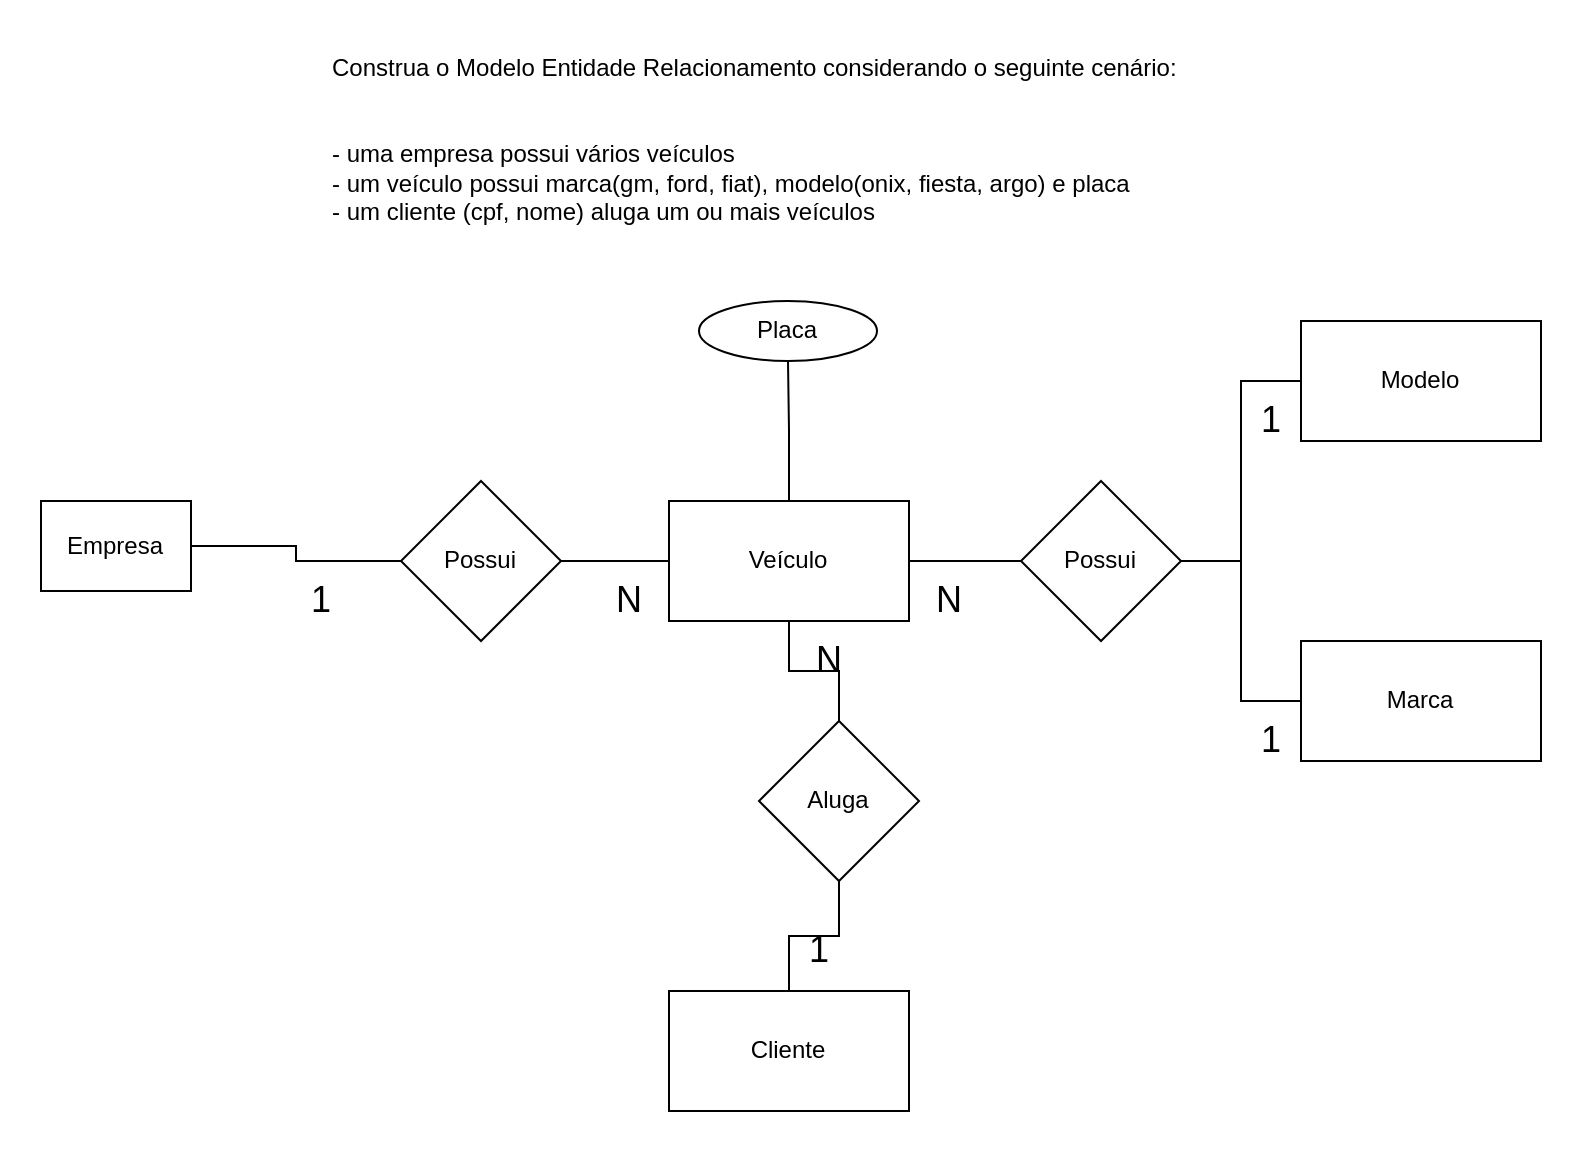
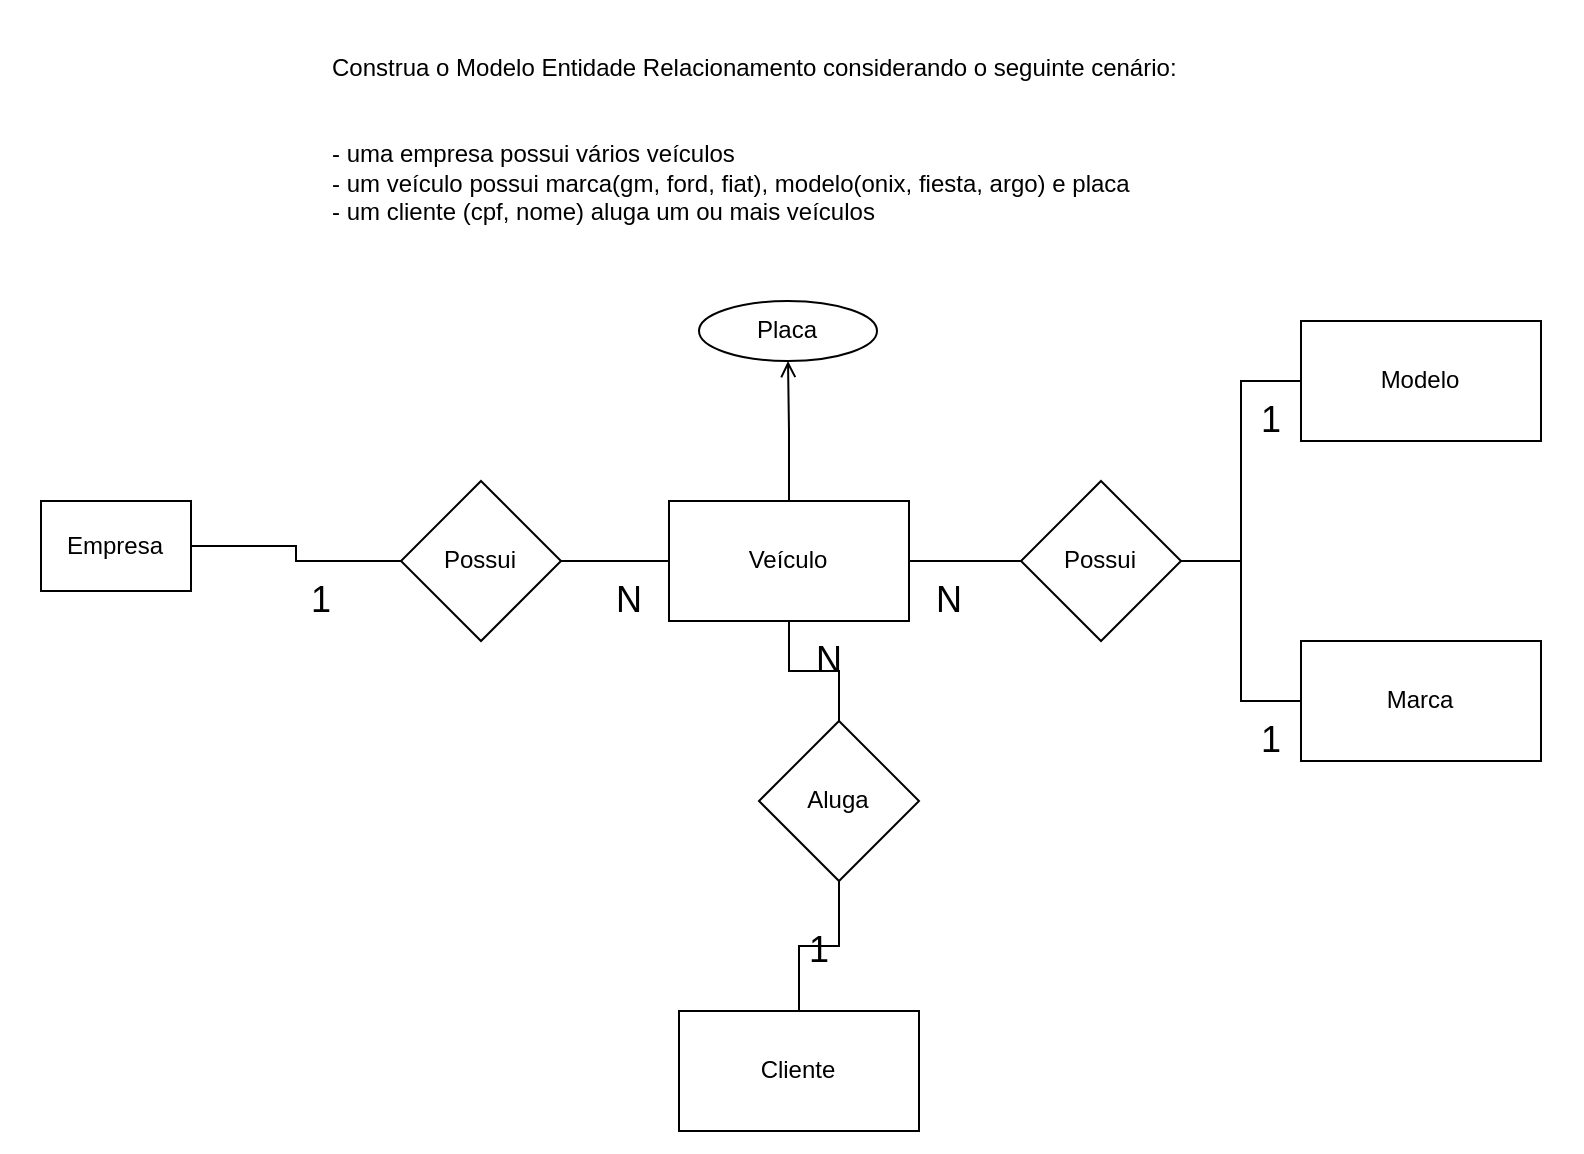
edge "Placa" -- "Veículo": arrowhead none -> open
node "Cliente": moved (789, 1051) -> (799, 1071)
